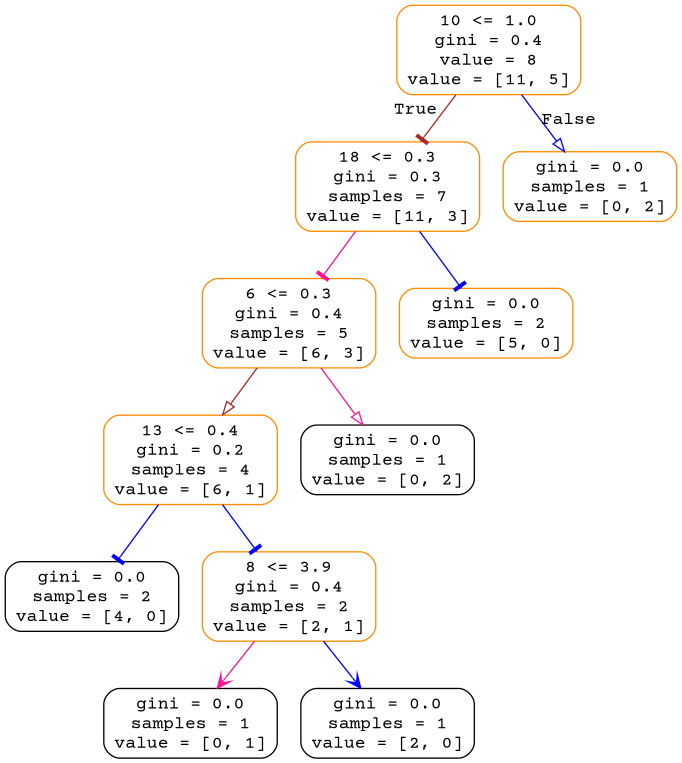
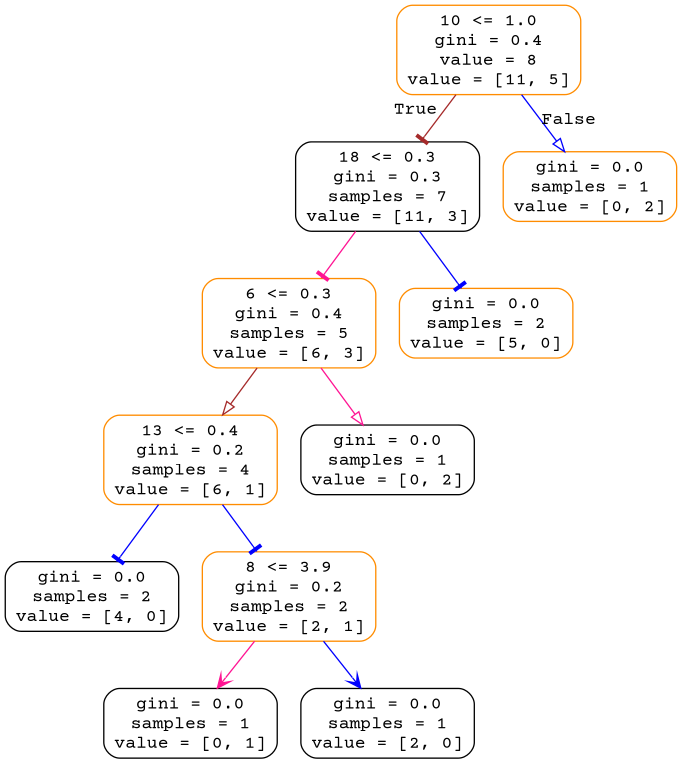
node "18 <= 0.3 gini = 0.3 samples = 7 value = [11, 3]": color darkorange -> black
node "8 <= 3.9 gini = 0.4 samples = 2 value = [2, 1]": label "8 <= 3.9 gini = 0.4 samples = 2 value = [2, 1]" -> "8 <= 3.9 gini = 0.2 samples = 2 value = [2, 1]"
